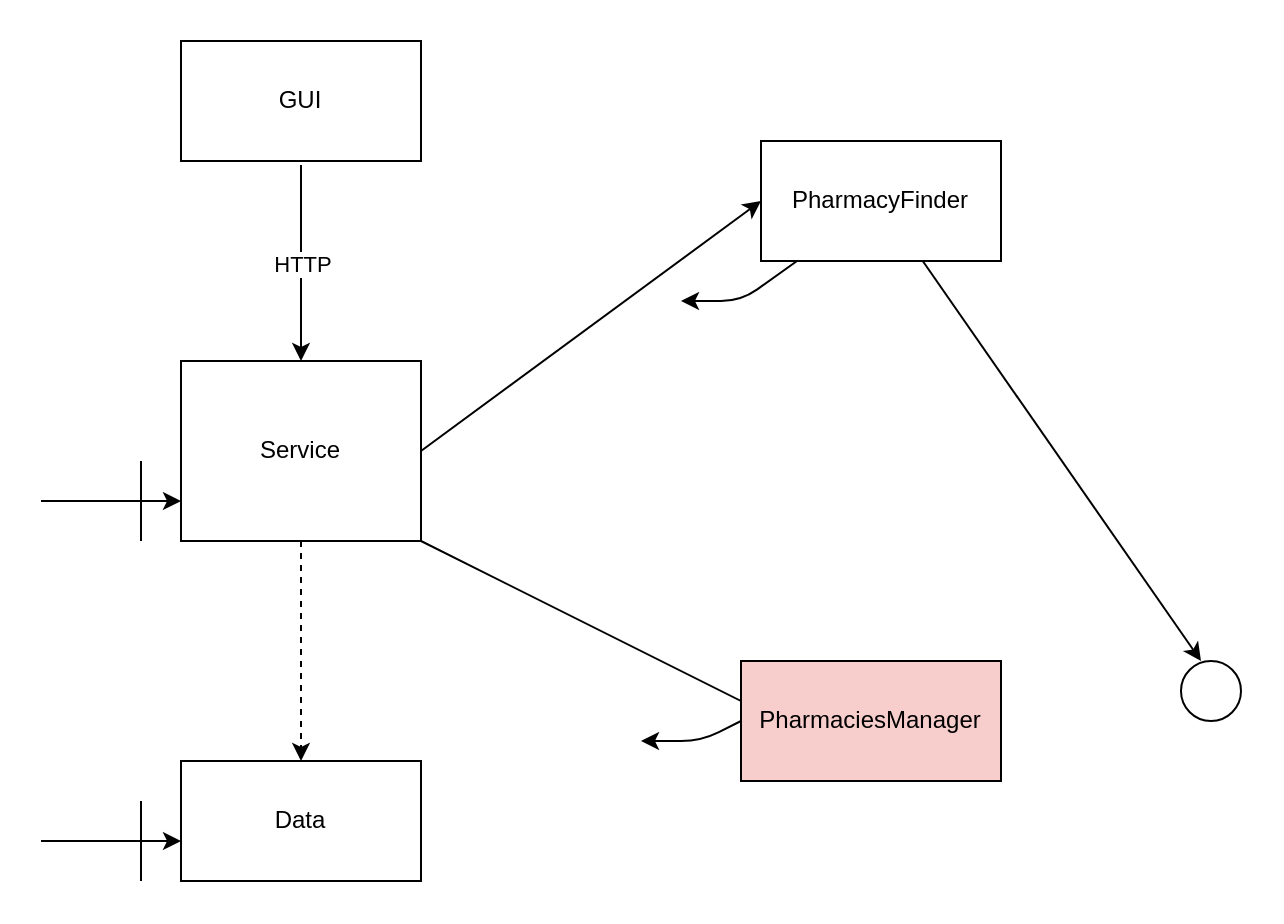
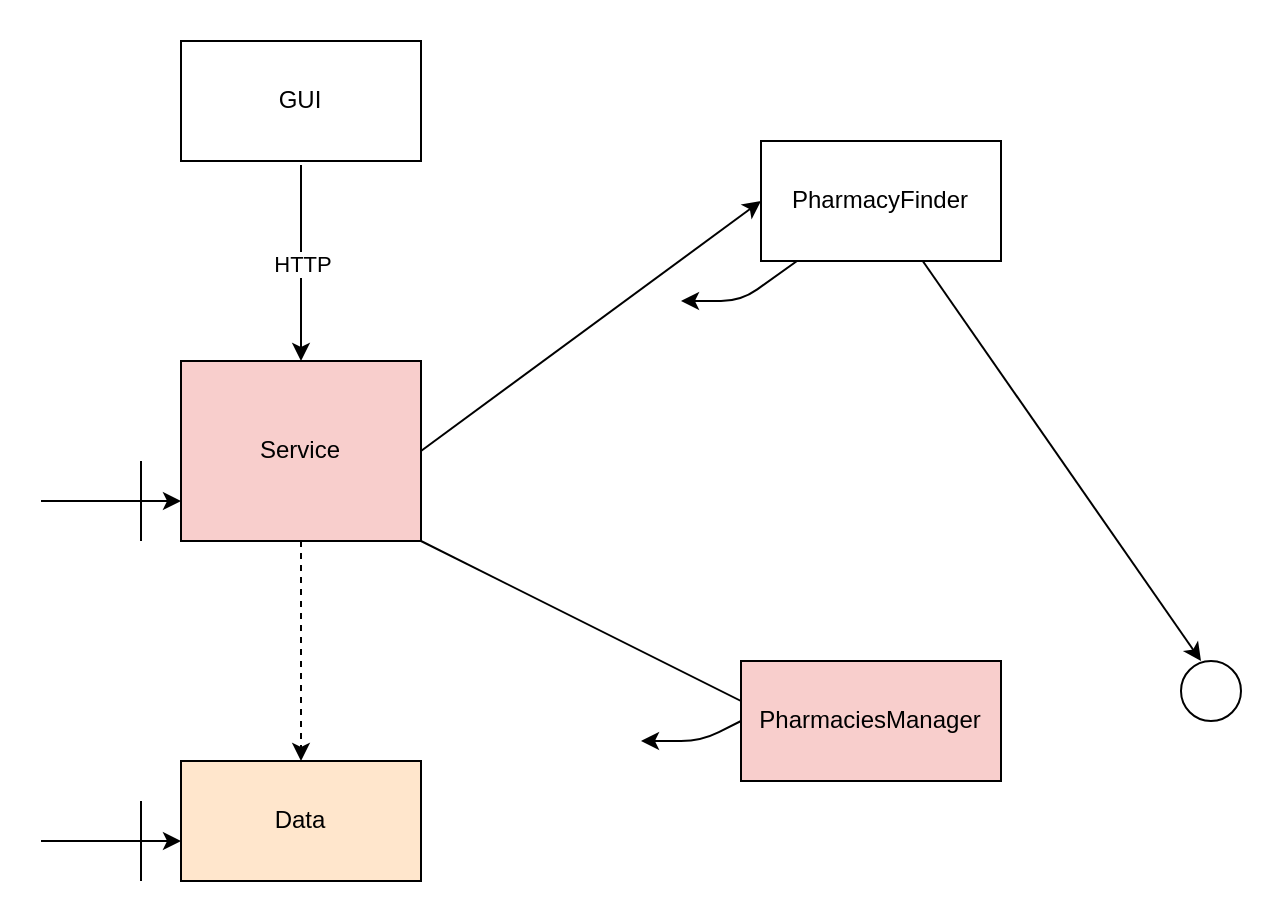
node "Service": fillcolor #ffffff -> #f8cecc
node "Data": fillcolor #ffffff -> #ffe6cc
